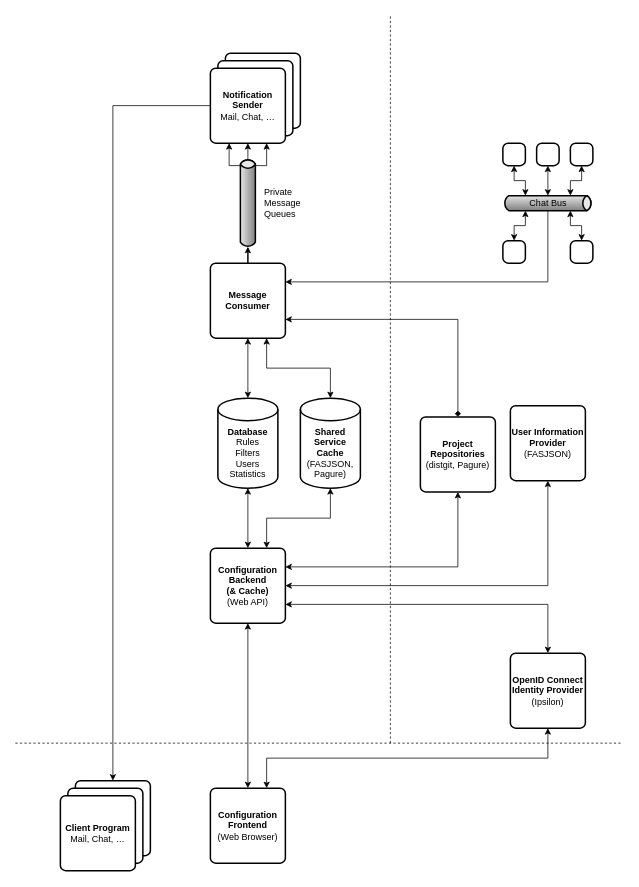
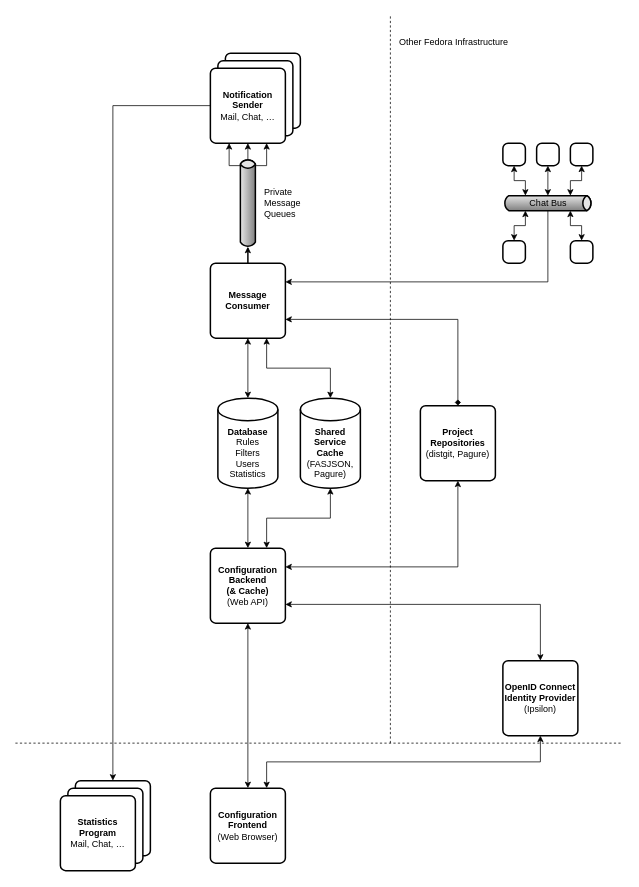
node "Other Fedora Infrastructure": added
node "User Information Provider (FASJSON)": removed
node "Project Repositories (distgit, Pagure)": moved (458, 454) -> (458, 443)
edge "User Information Provider (FASJSON)" -- "Configuration Backend (& Cache) (Web API)": removed
node "OpenID Connect Identity Provider (Ipsilon)": moved (548, 690) -> (540, 698)
node "Client Program Mail, Chat, …": label "Client Program Mail, Chat, …" -> "Statistics Program Mail, Chat, …"
